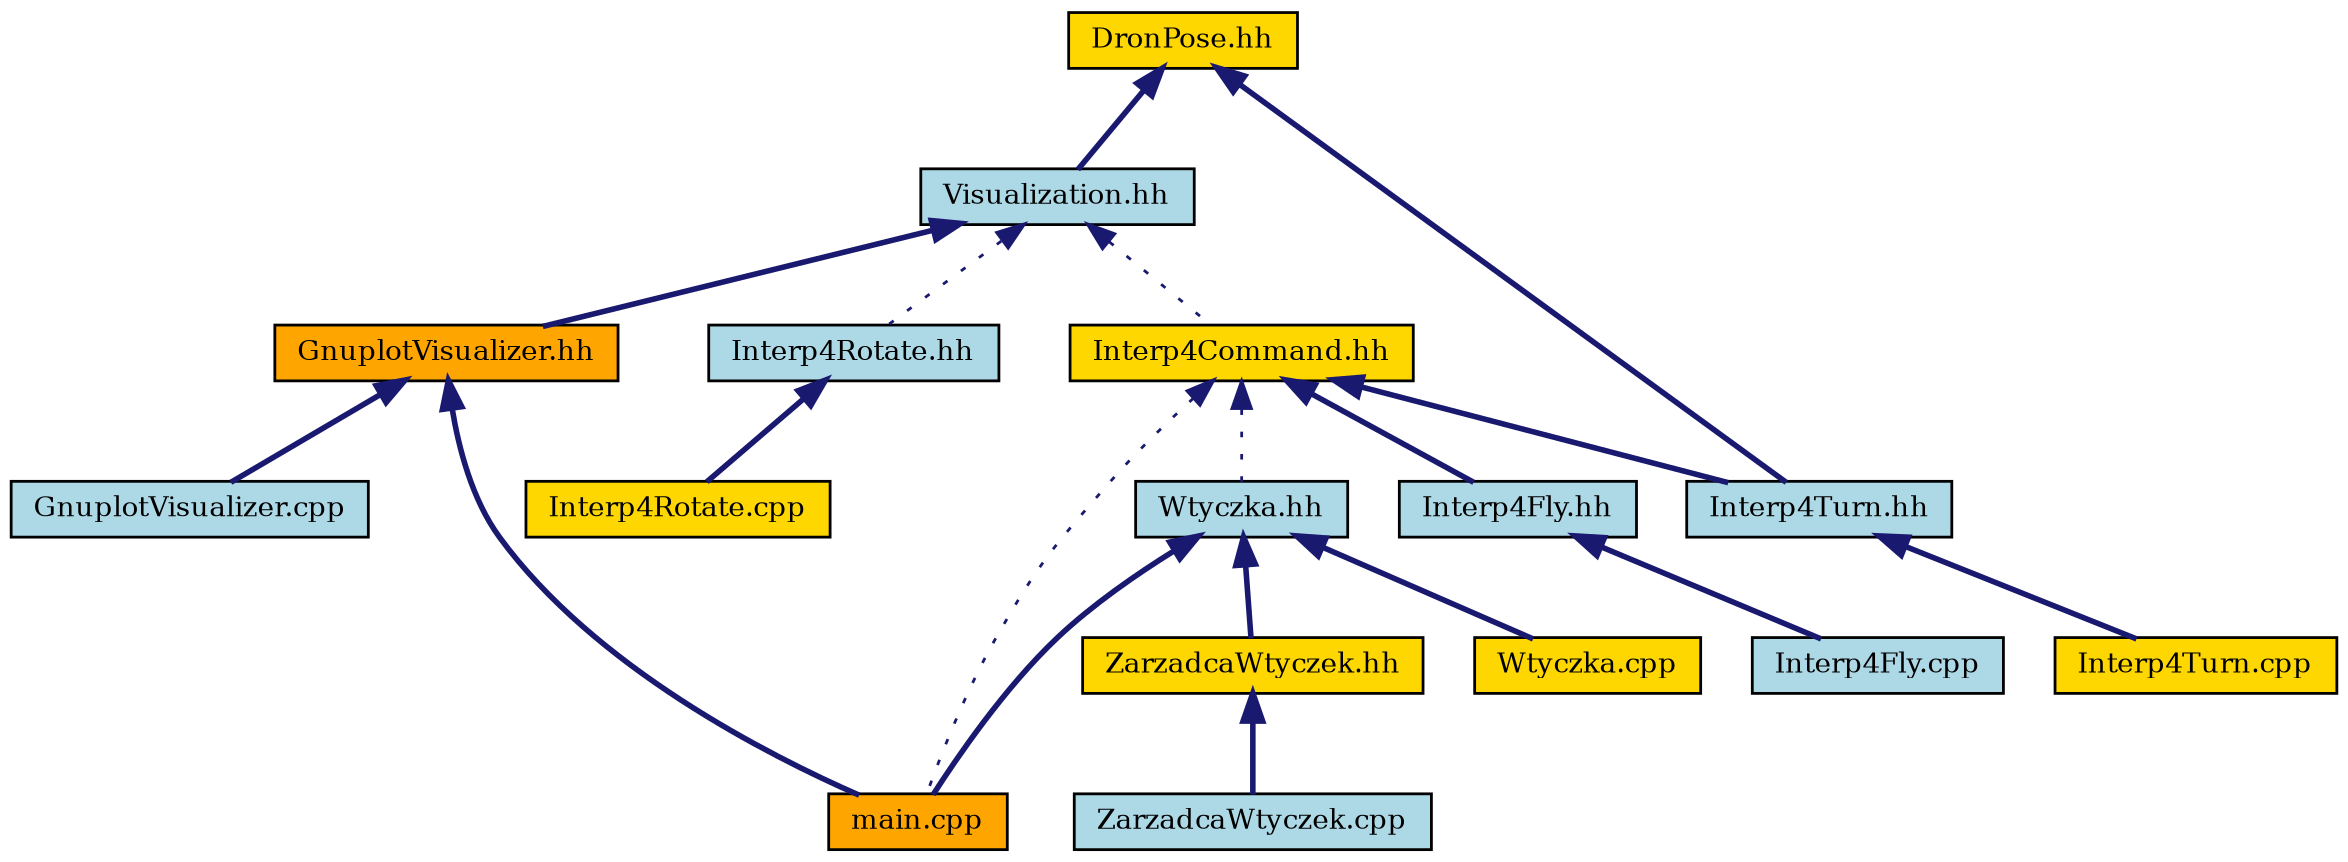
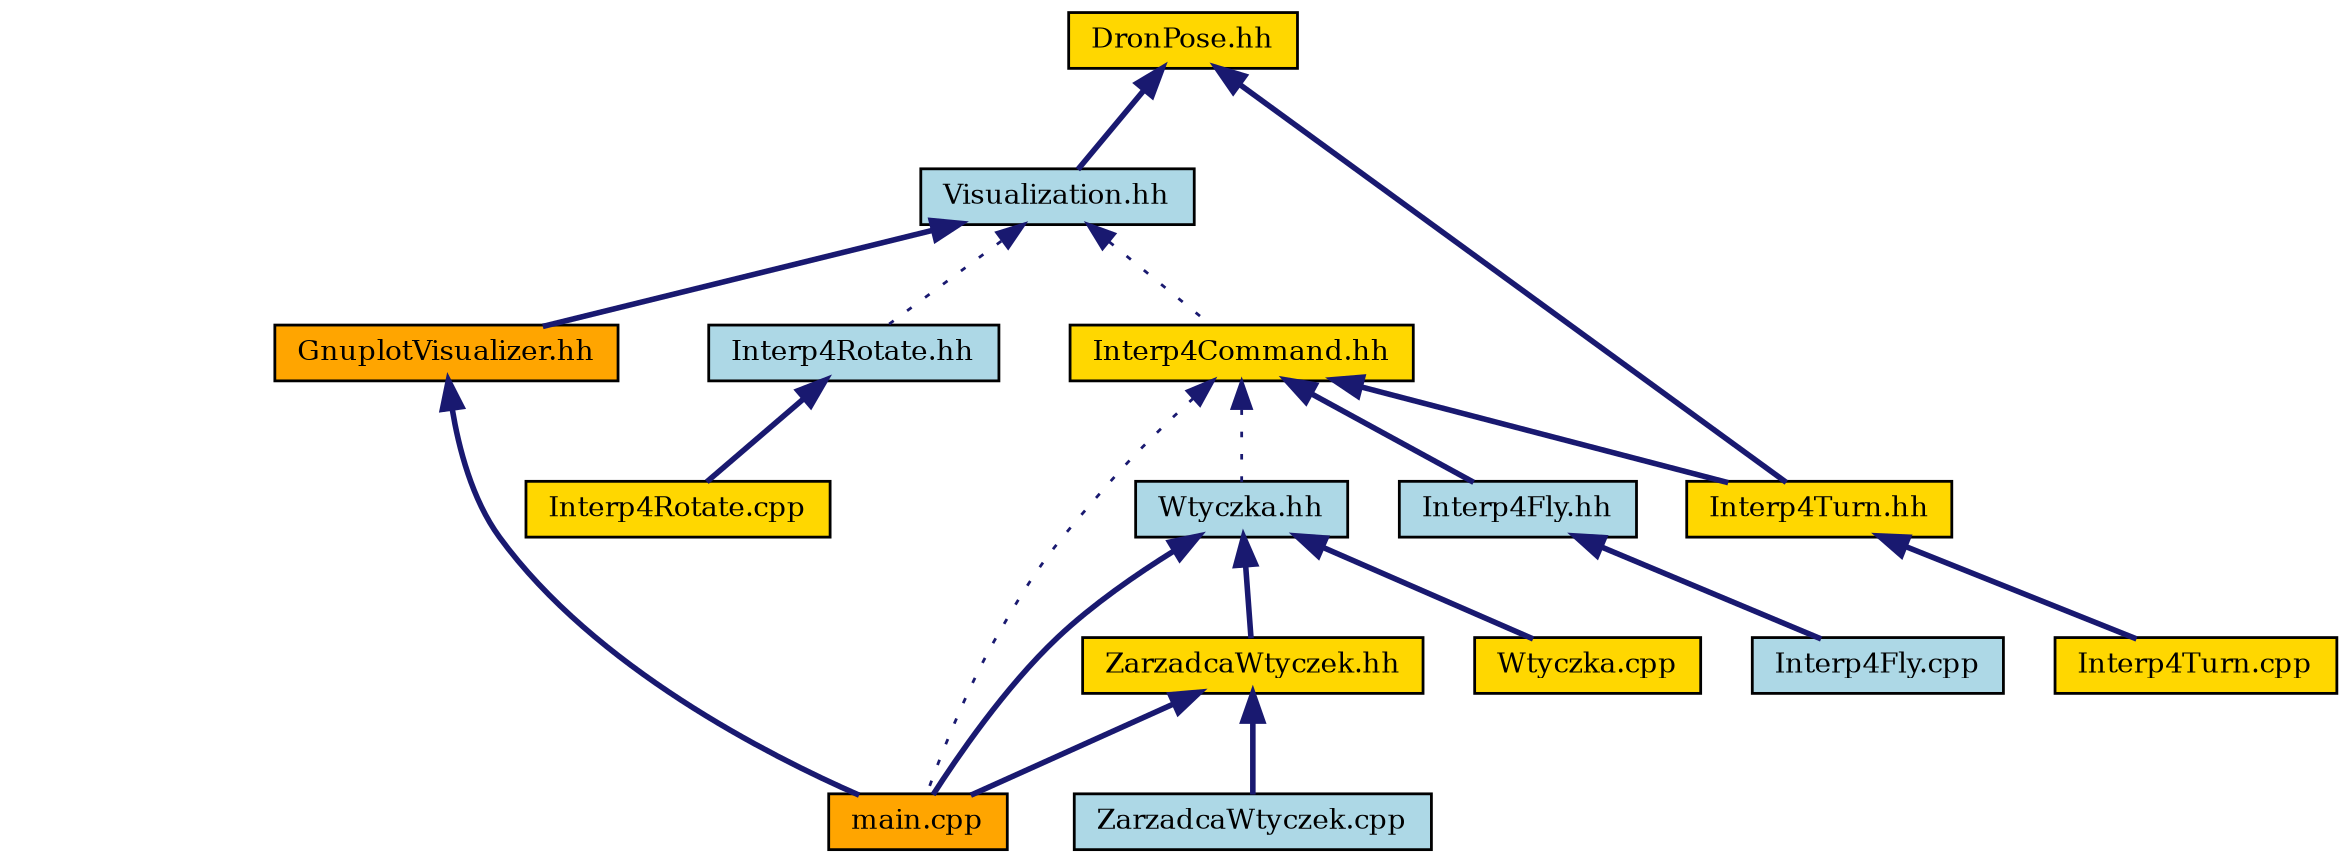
node "GnuplotVisualizer.cpp": removed
node "Interp4Turn.hh": fillcolor lightblue -> gold
edge "main.cpp" -> "ZarzadcaWtyczek.hh": added
